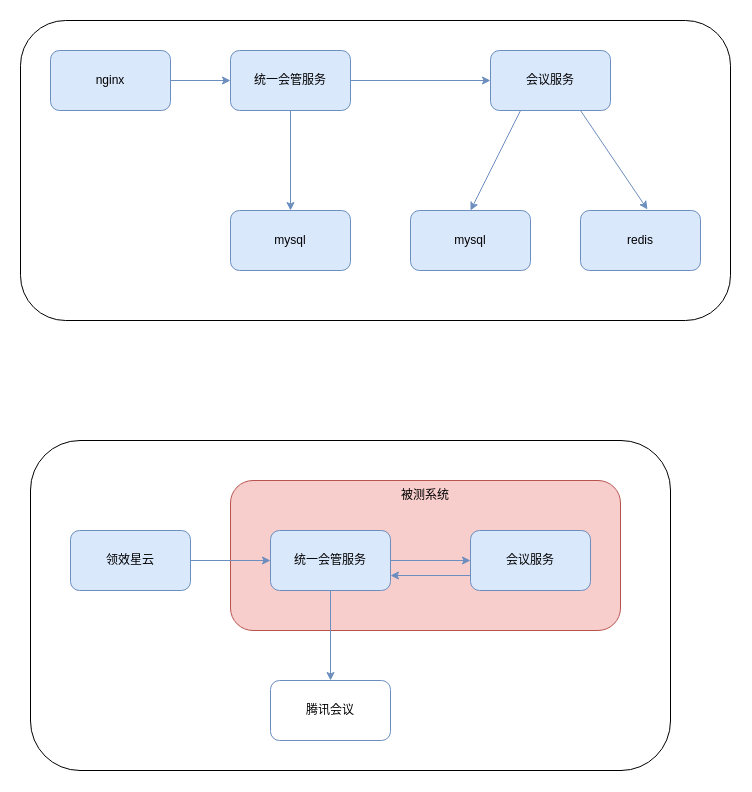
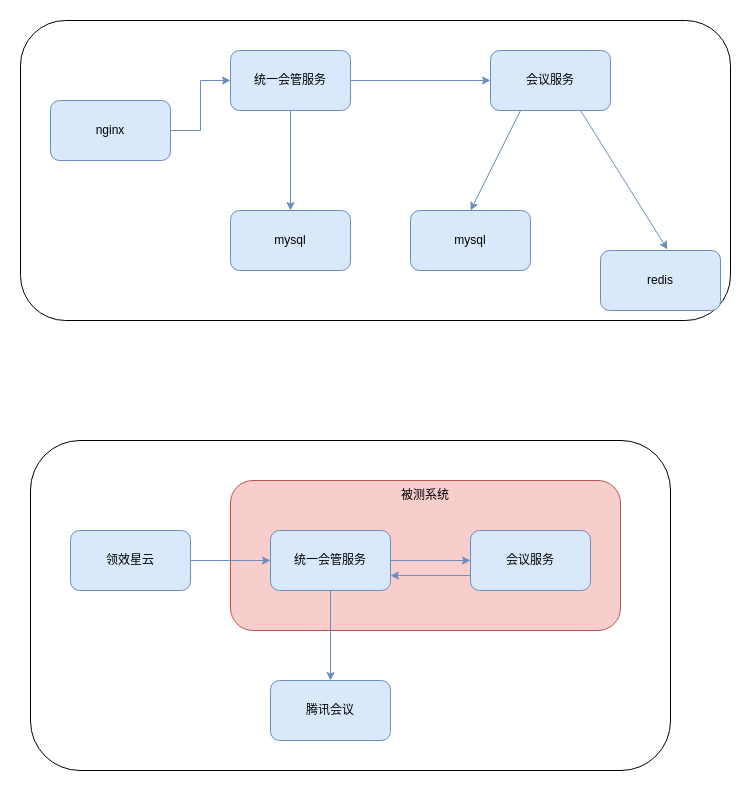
node "nginx": moved (111, 81) -> (111, 131)
node "redis": moved (641, 241) -> (661, 281)
node "腾讯会议": fillcolor #ffffff -> #dae8fc
